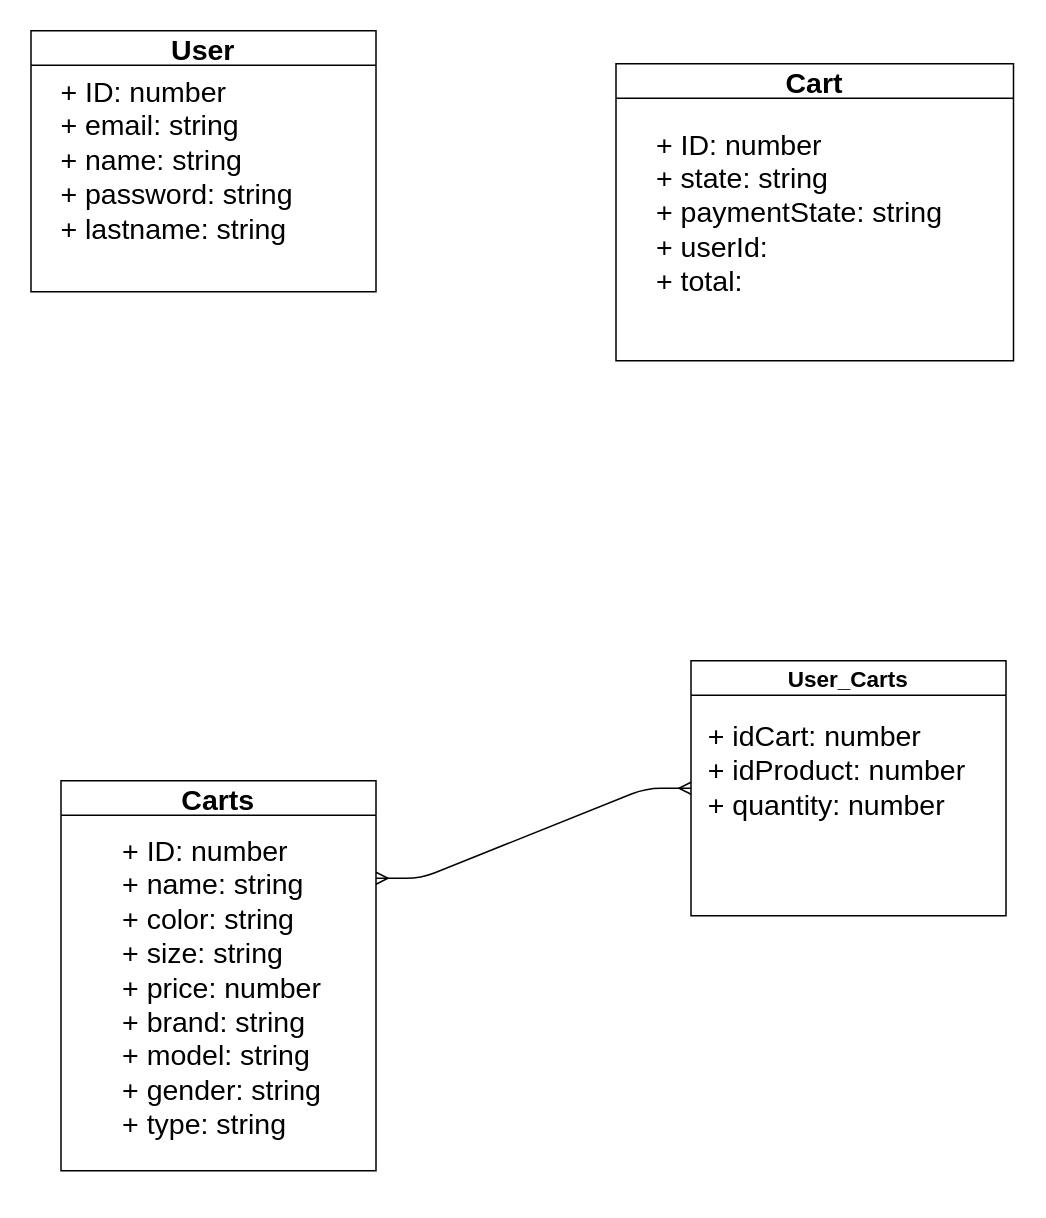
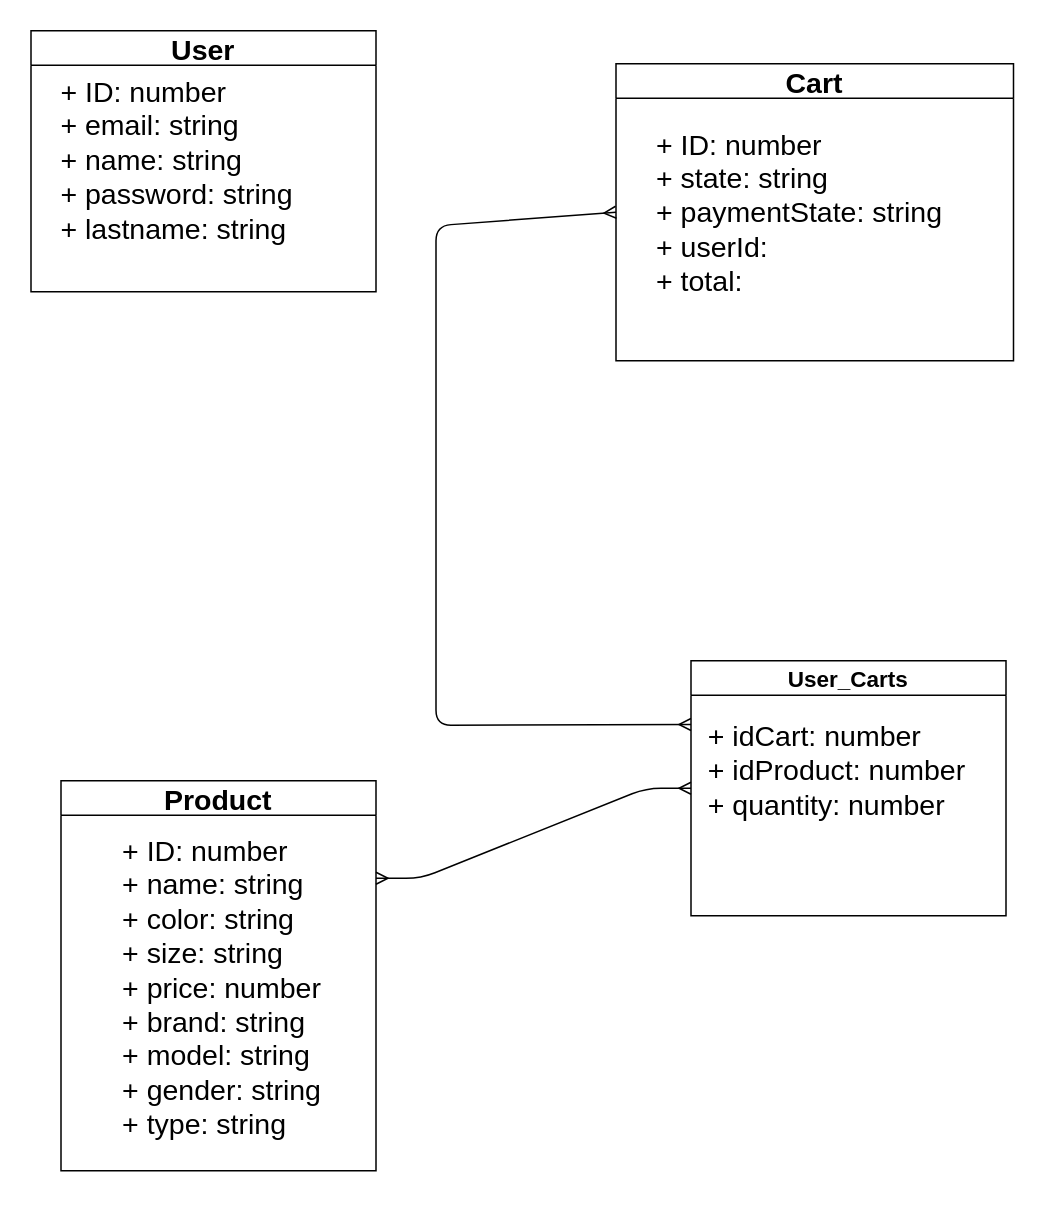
edge "Cart" -- "User_Carts": added
node "Carts": label "Carts" -> "Product"
